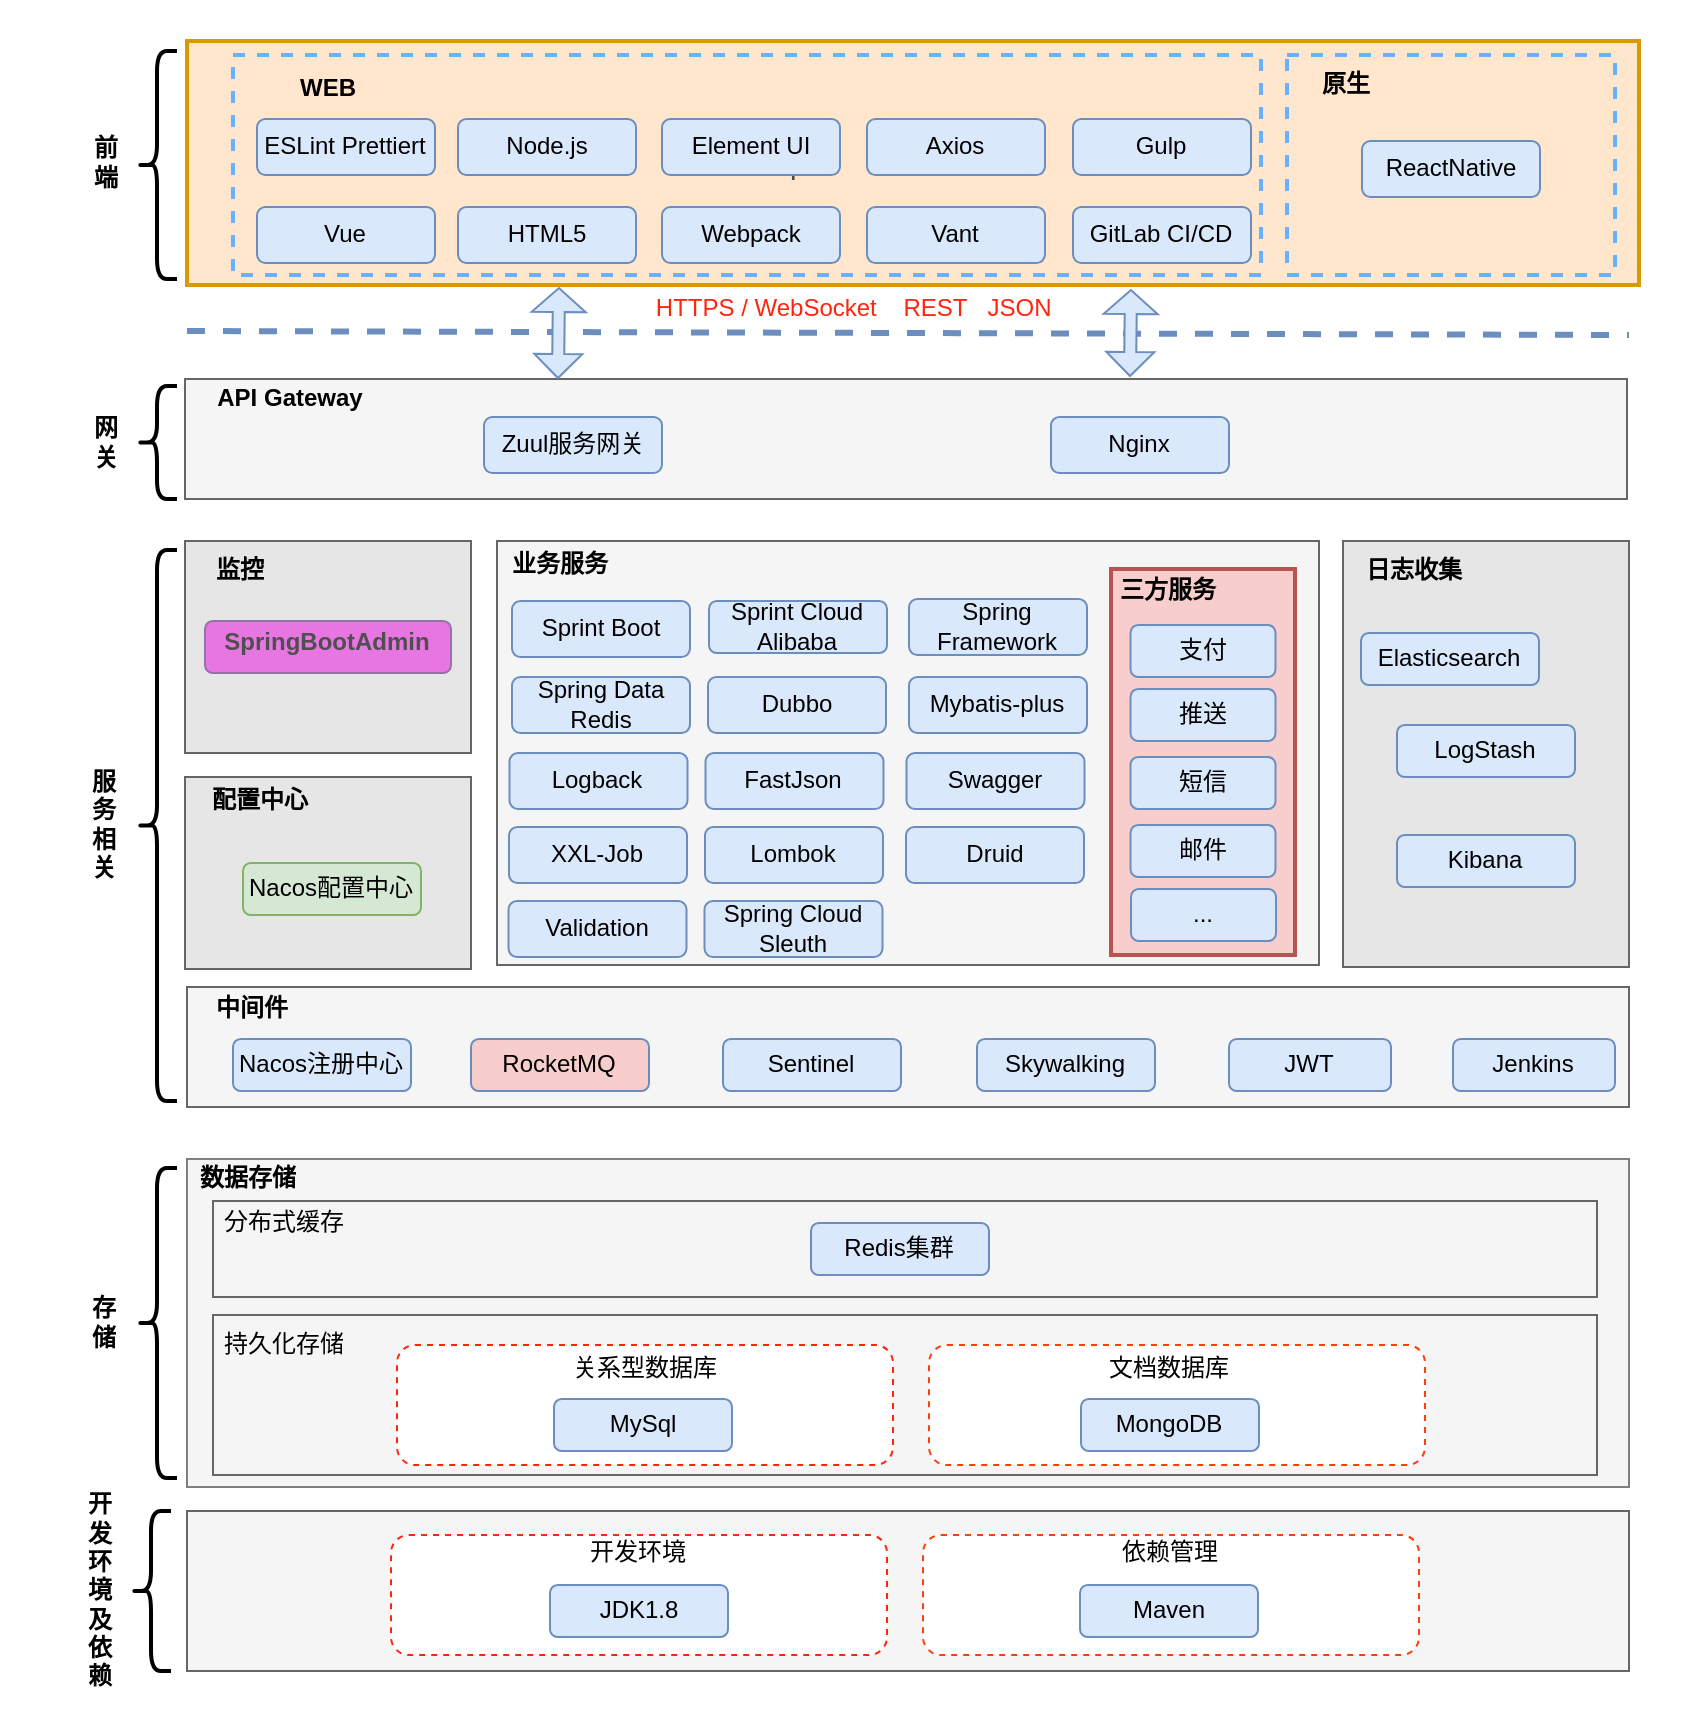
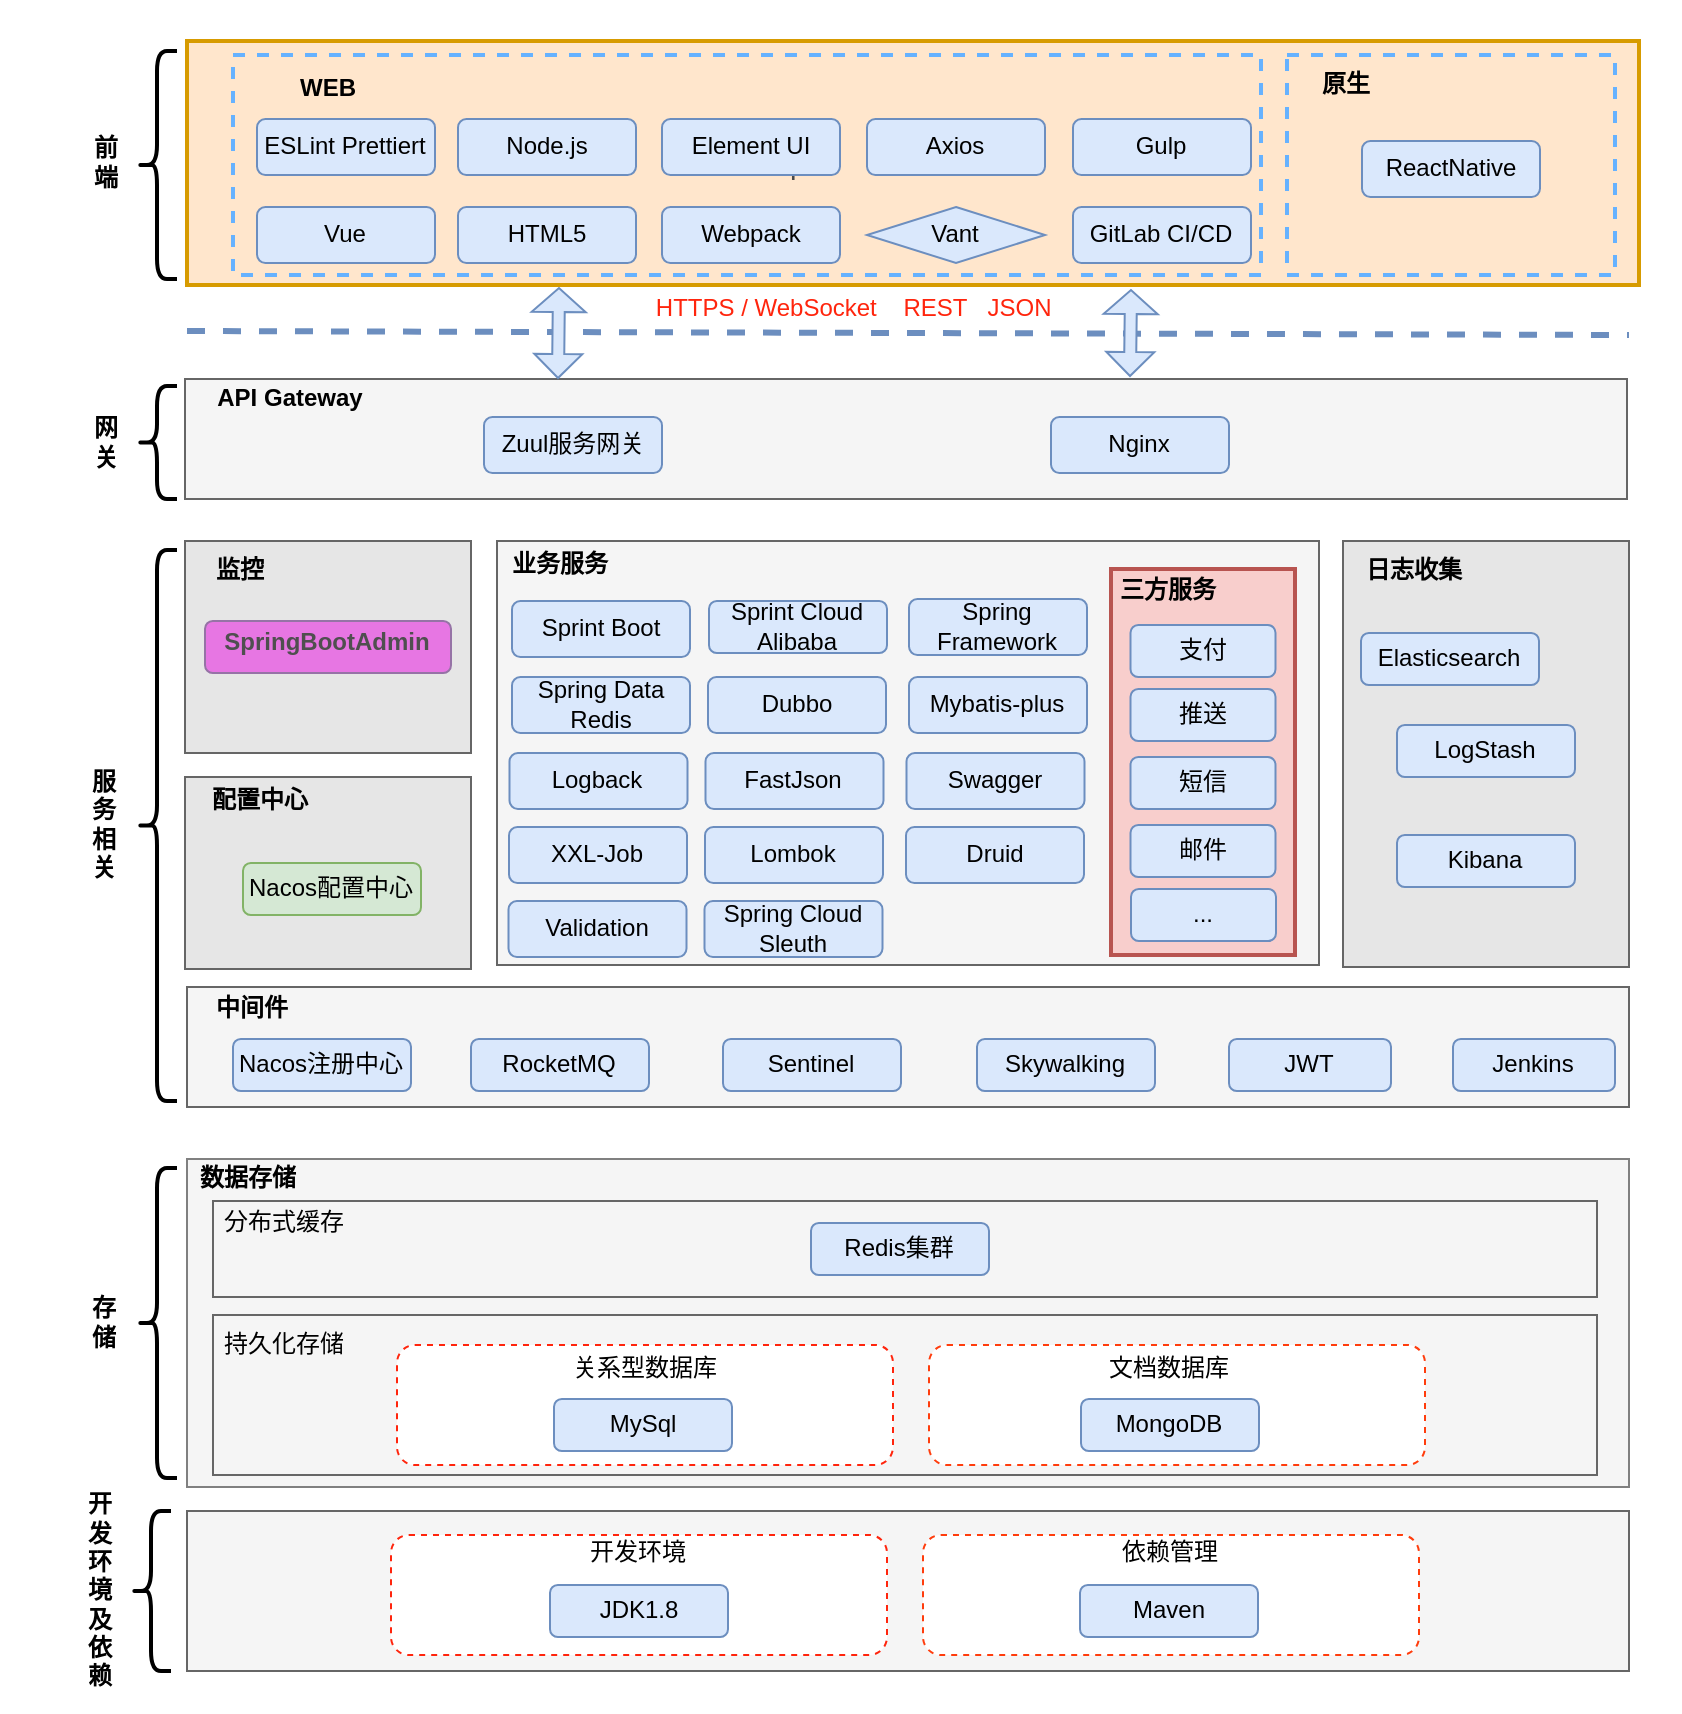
node "Vant": shape rounded rectangle -> diamond
node "RocketMQ": fillcolor #f8cecc -> #dae8fc
